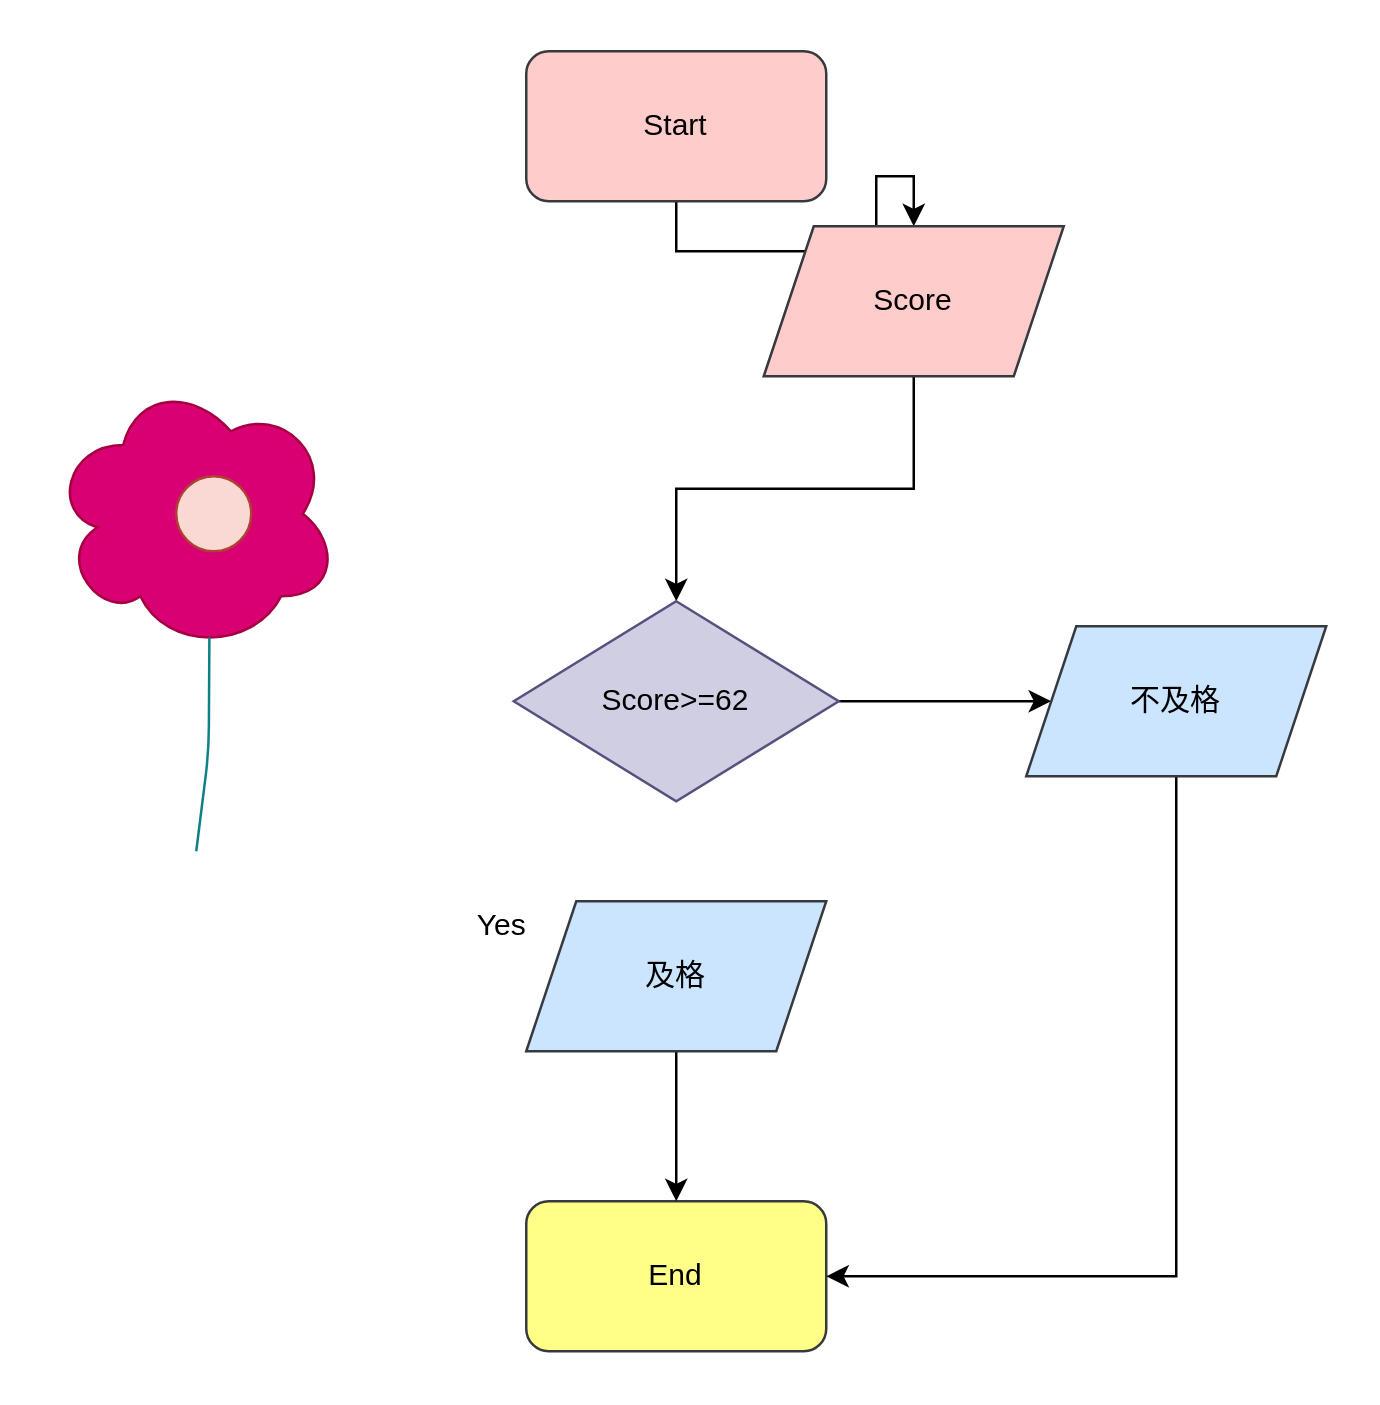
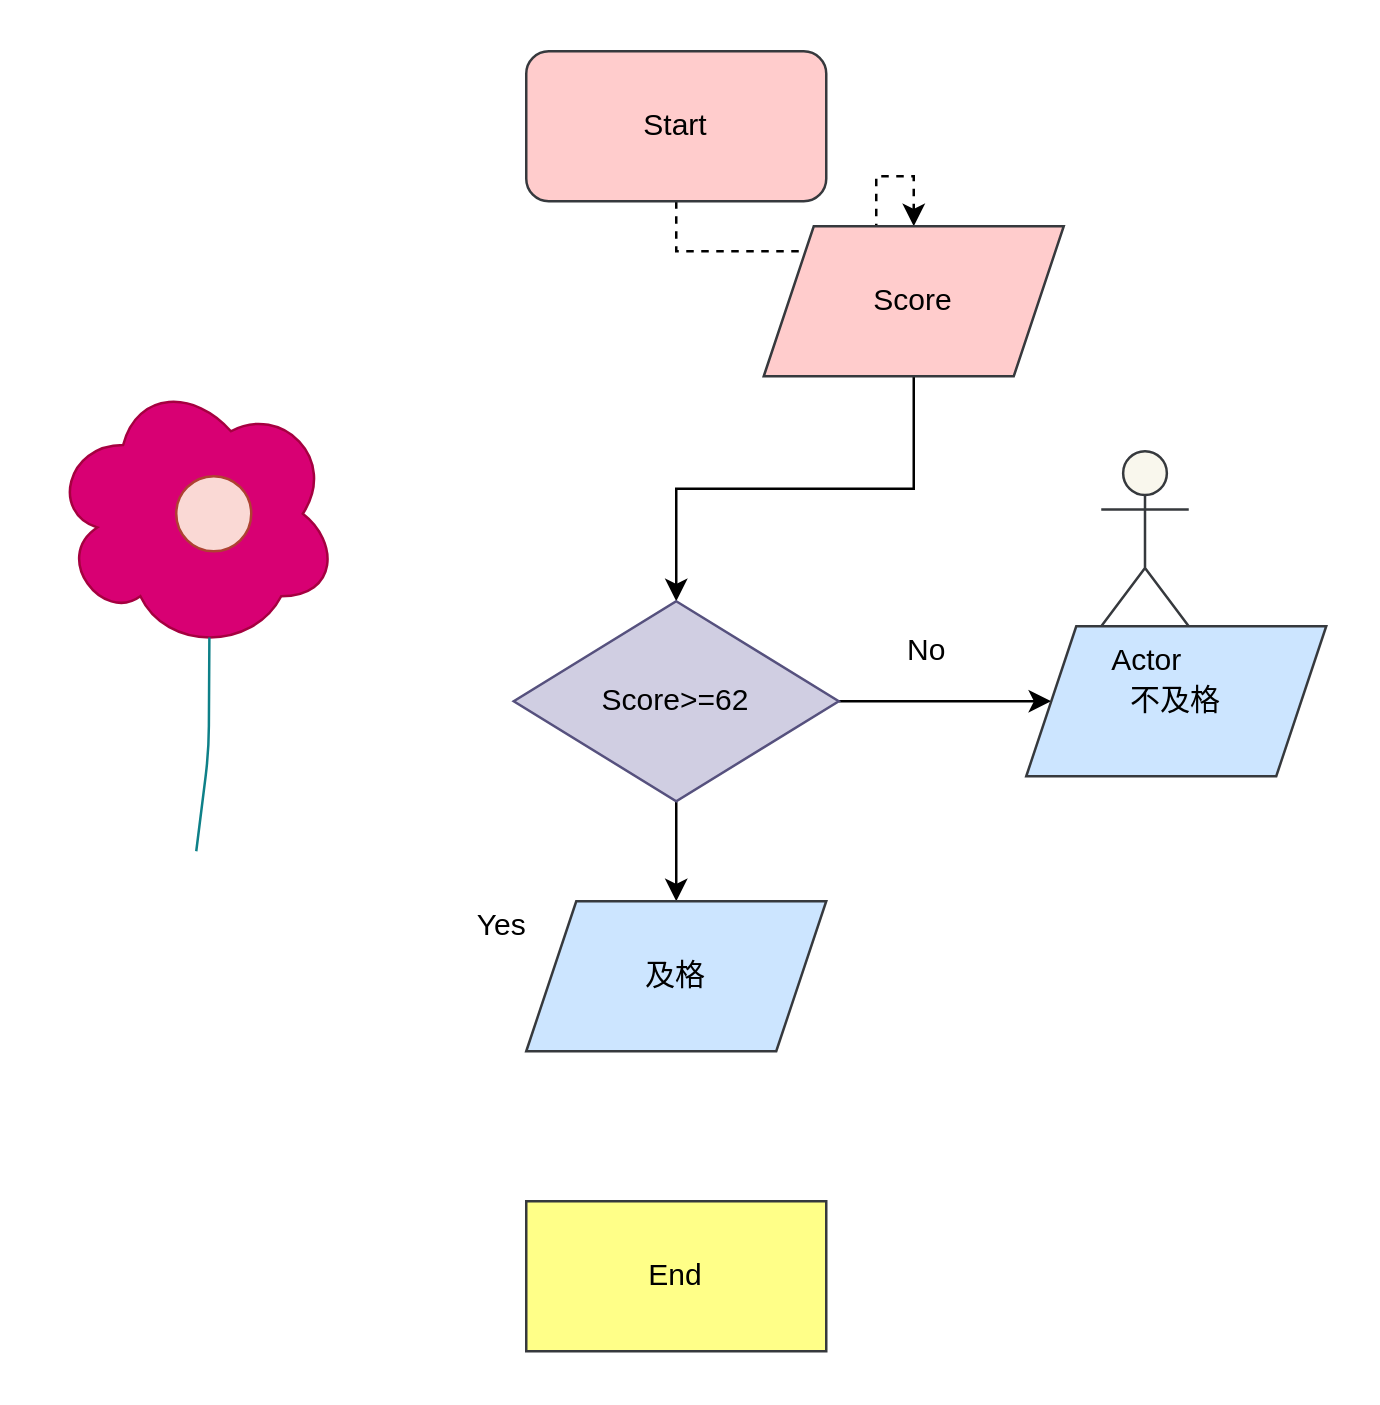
edge "Start" -> "Score": style solid -> dashed
node "Actor": added
node "No": added
edge "Score>=62" -> "及格": added
edge "及格" -> "End": removed
edge "不及格" -> "End": removed
node "End": shape rounded rectangle -> rectangle
